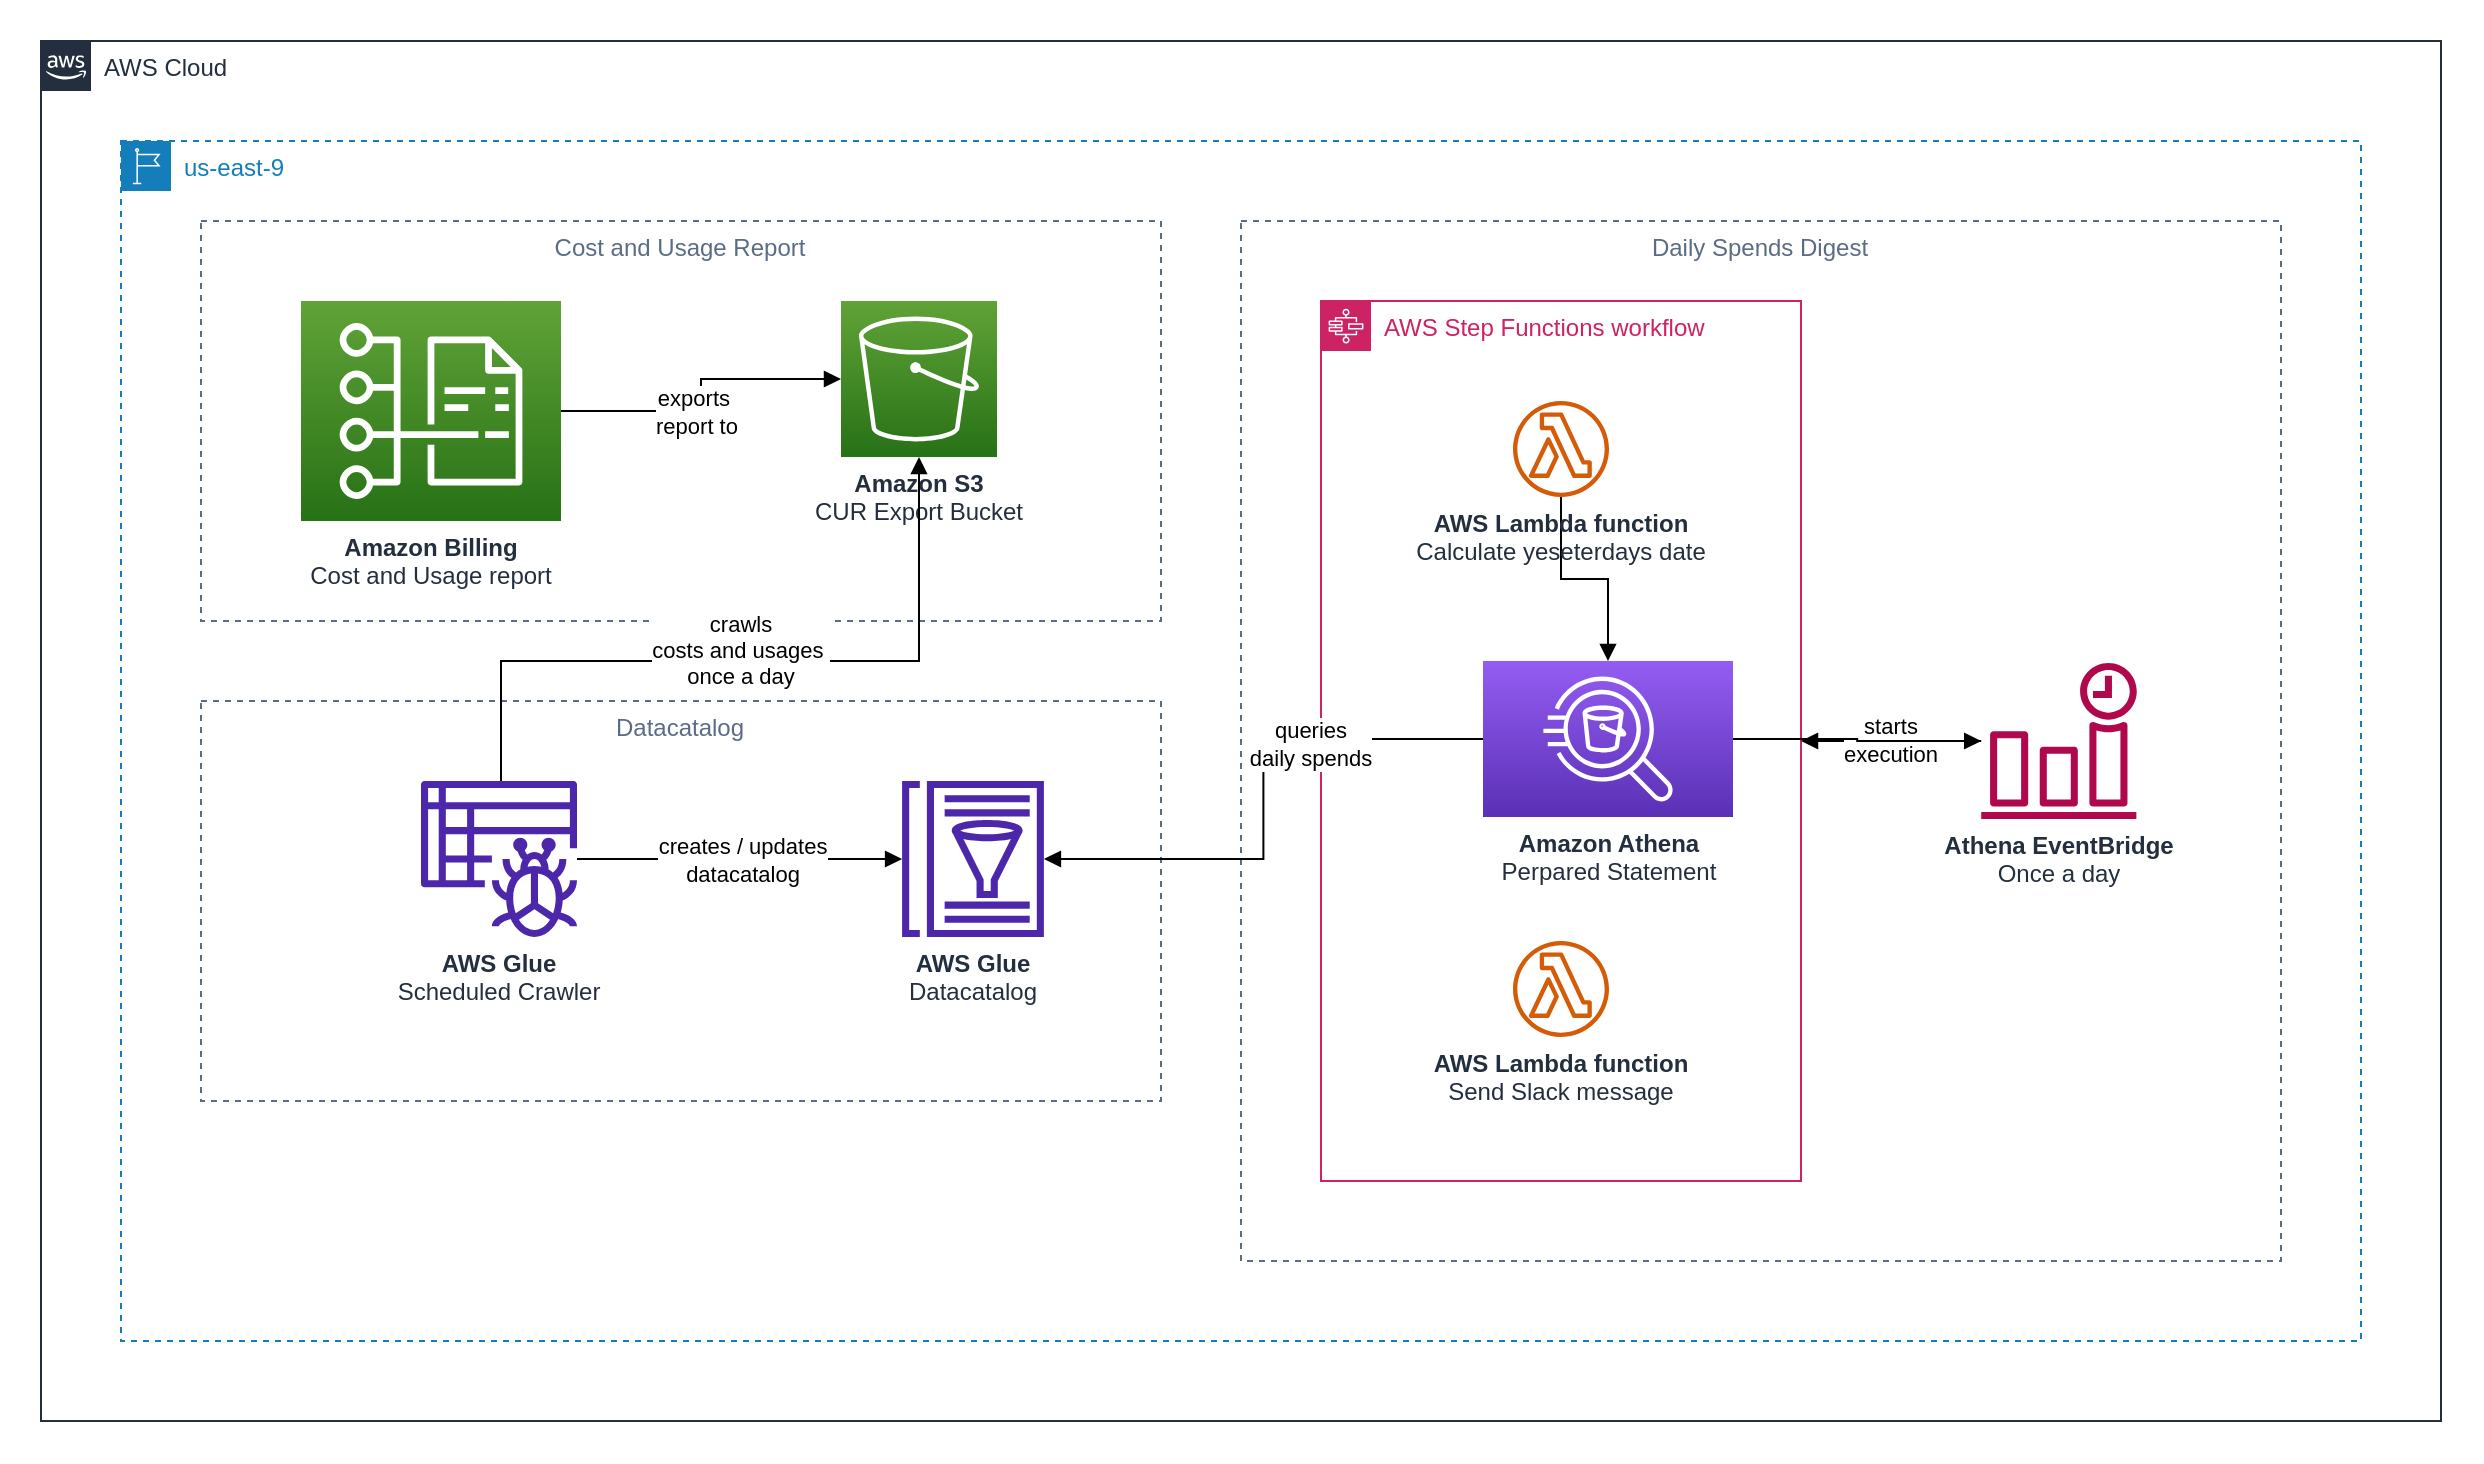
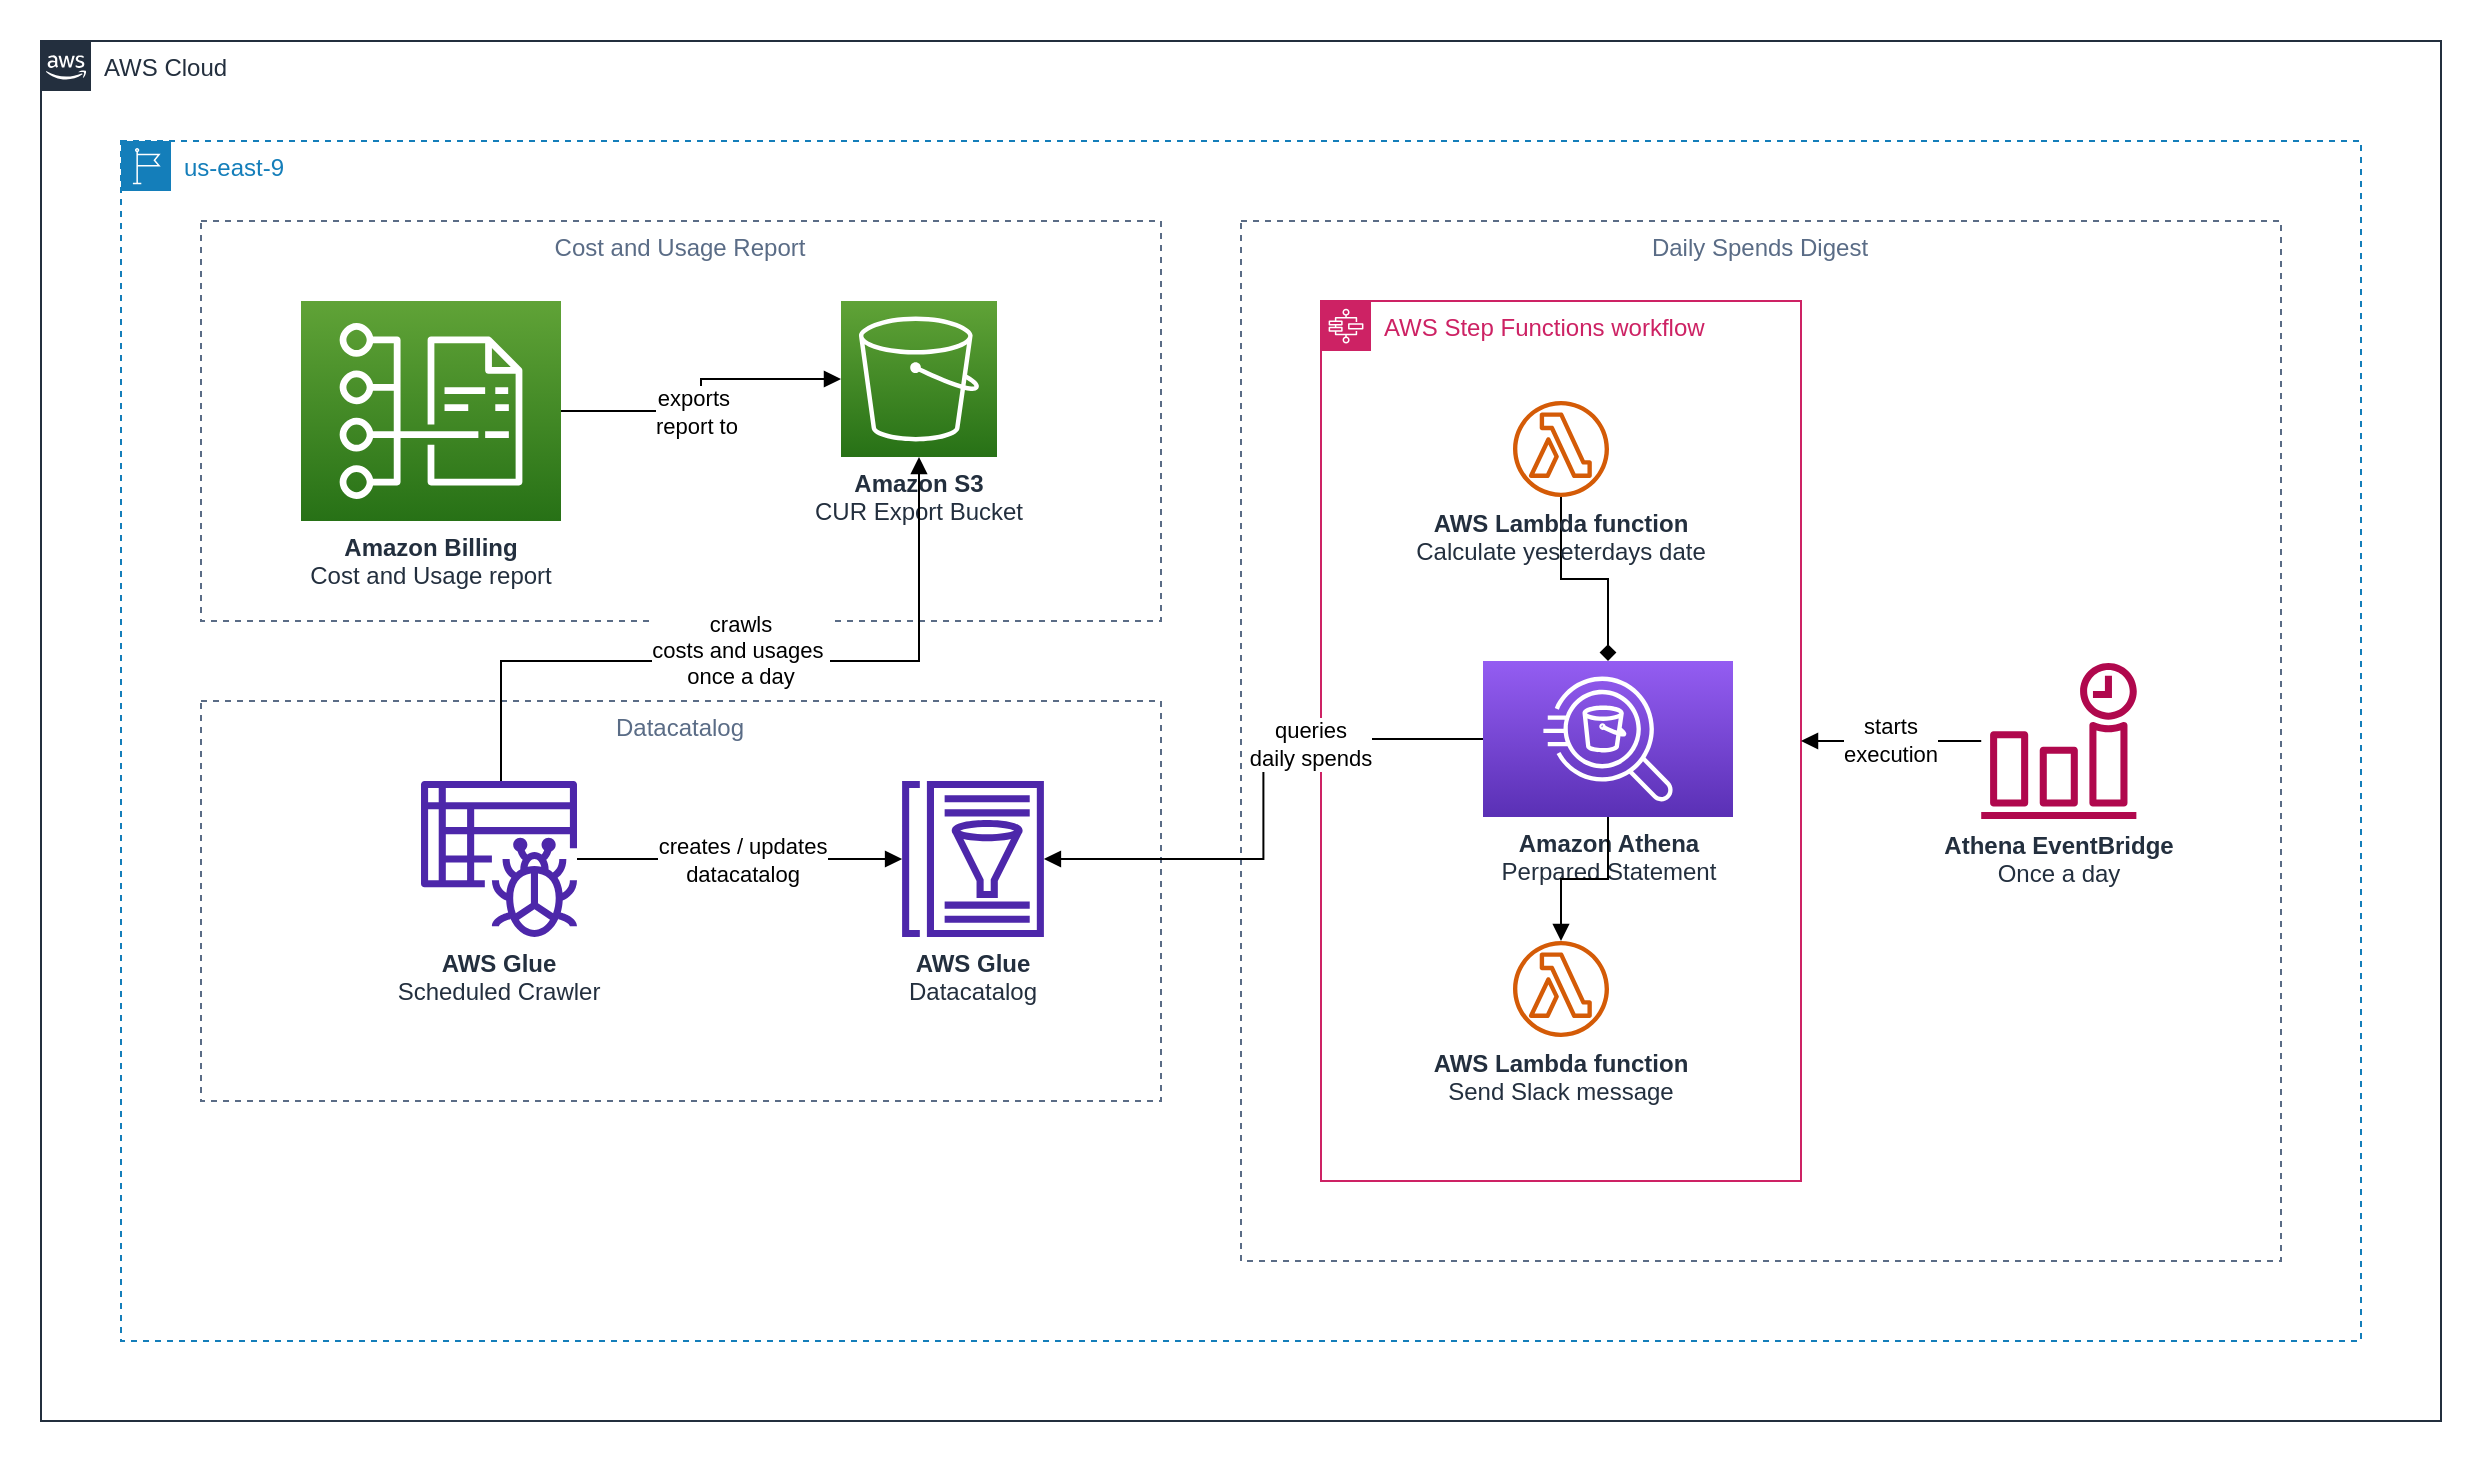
edge "AWS Lambda function Calculate yeseterdays date" -> "Amazon Athena Perpared Statement": arrowhead block -> diamond
edge "Amazon Athena Perpared Statement" -> "Athena EventBridge Once a day": now "Amazon Athena Perpared Statement" -> "AWS Lambda function Send Slack message"
